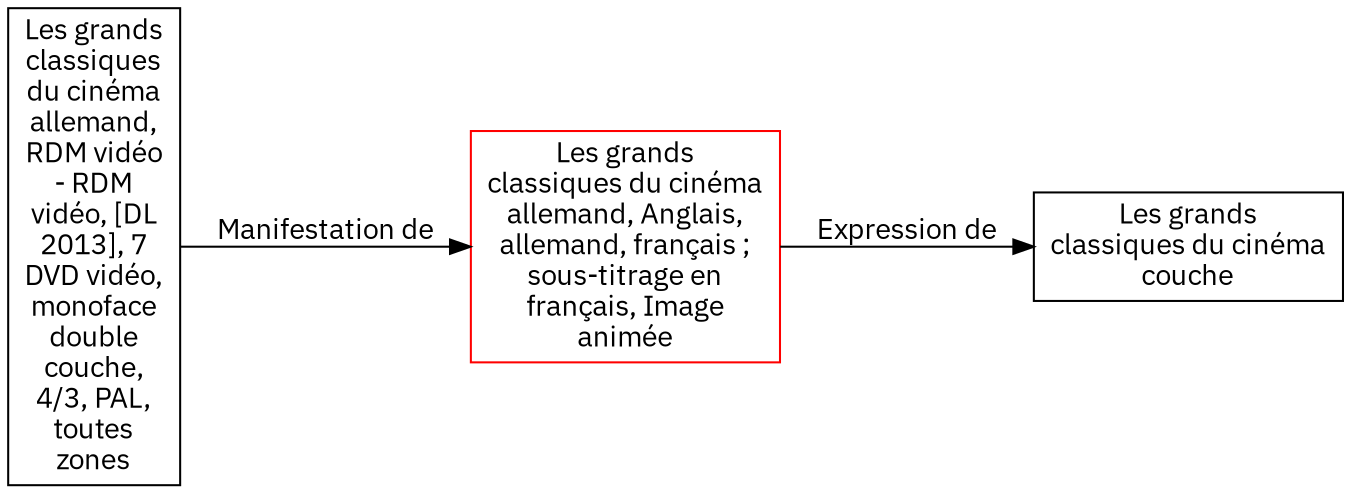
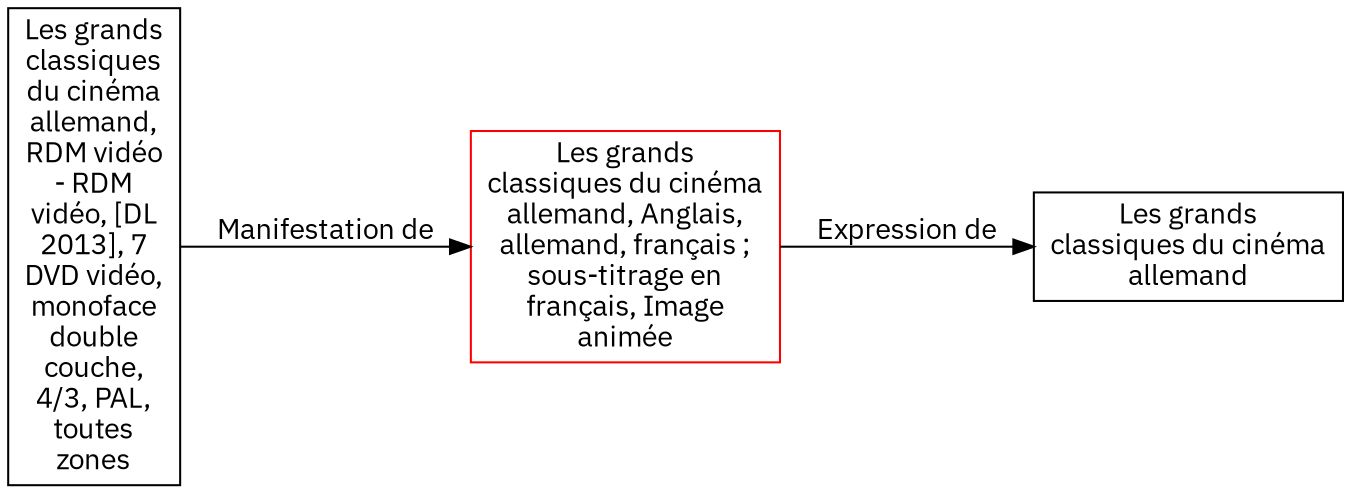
node "Les grands classiques du cinéma couche": label "Les grands classiques du cinéma couche" -> "Les grands classiques du cinéma allemand"
